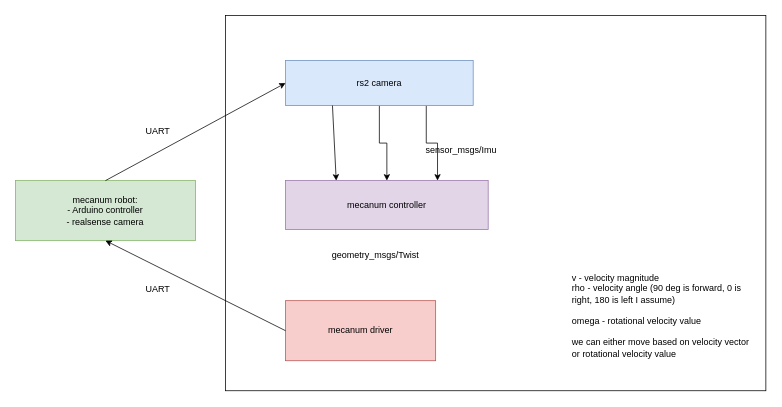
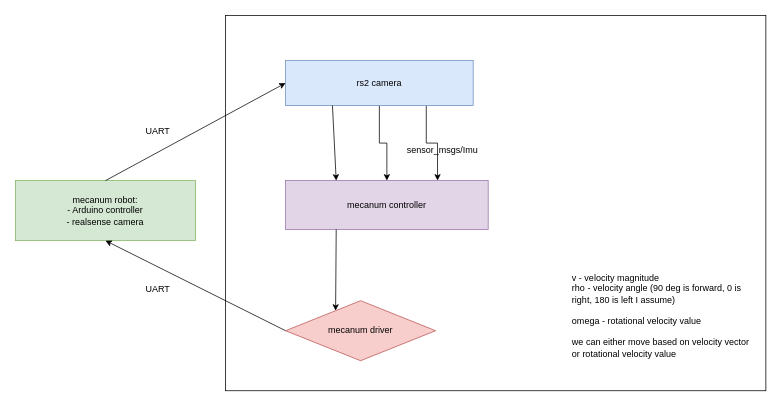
node "sensor_msgs/Imu": moved (492, 150) -> (473, 150)
node "geometry_msgs/Twist": removed
edge "mecanum controller" -> "mecanum driver": added
node "mecanum driver": shape rectangle -> diamond
